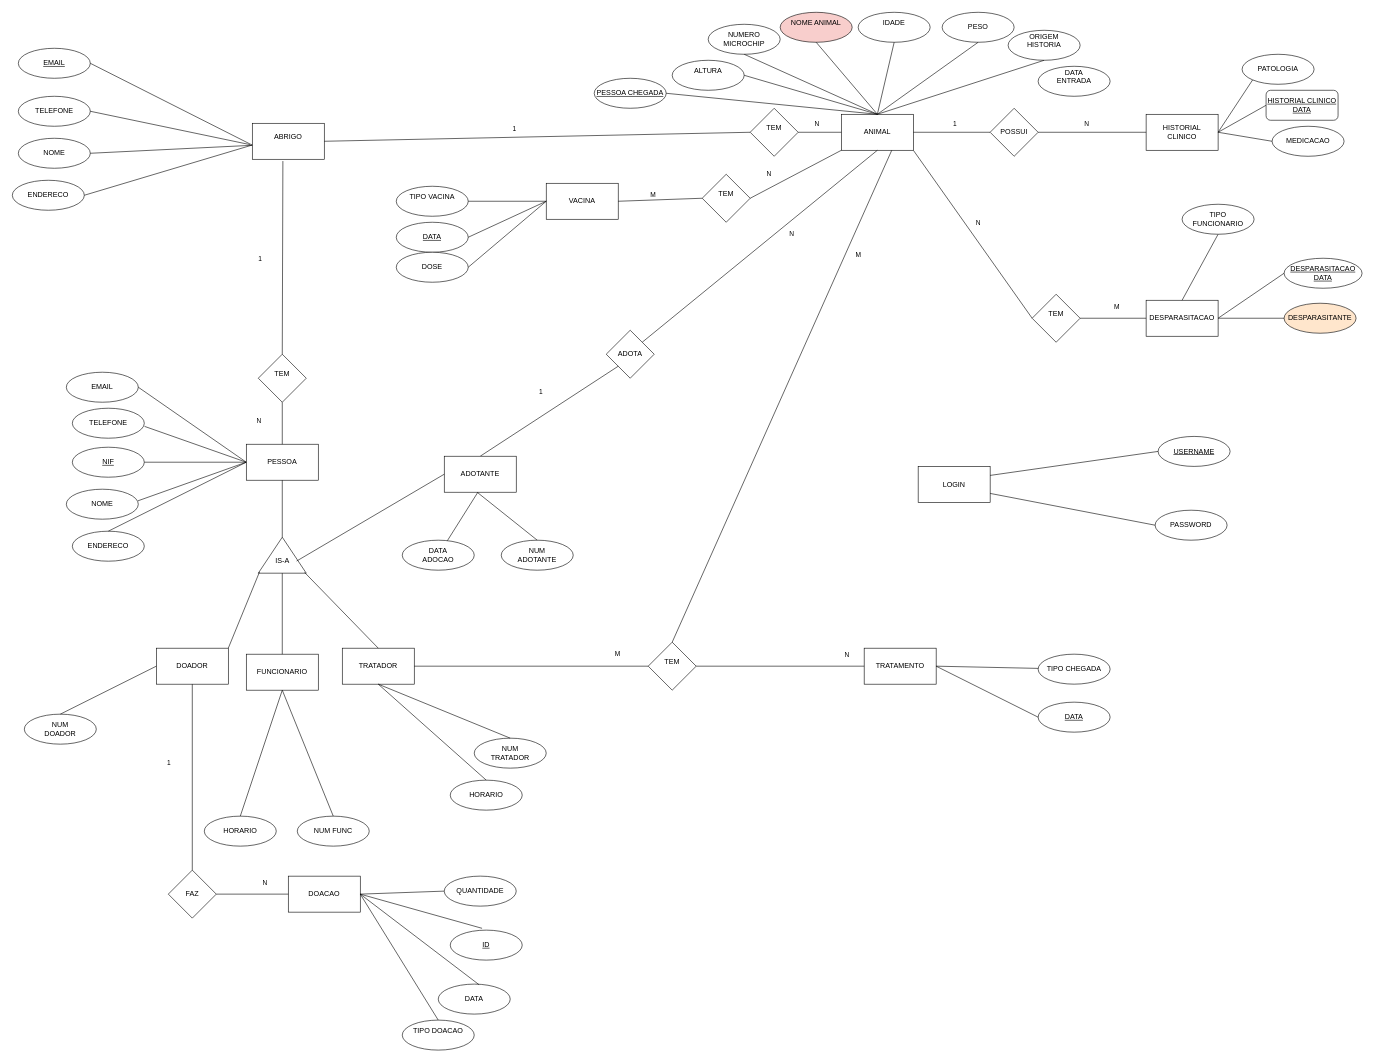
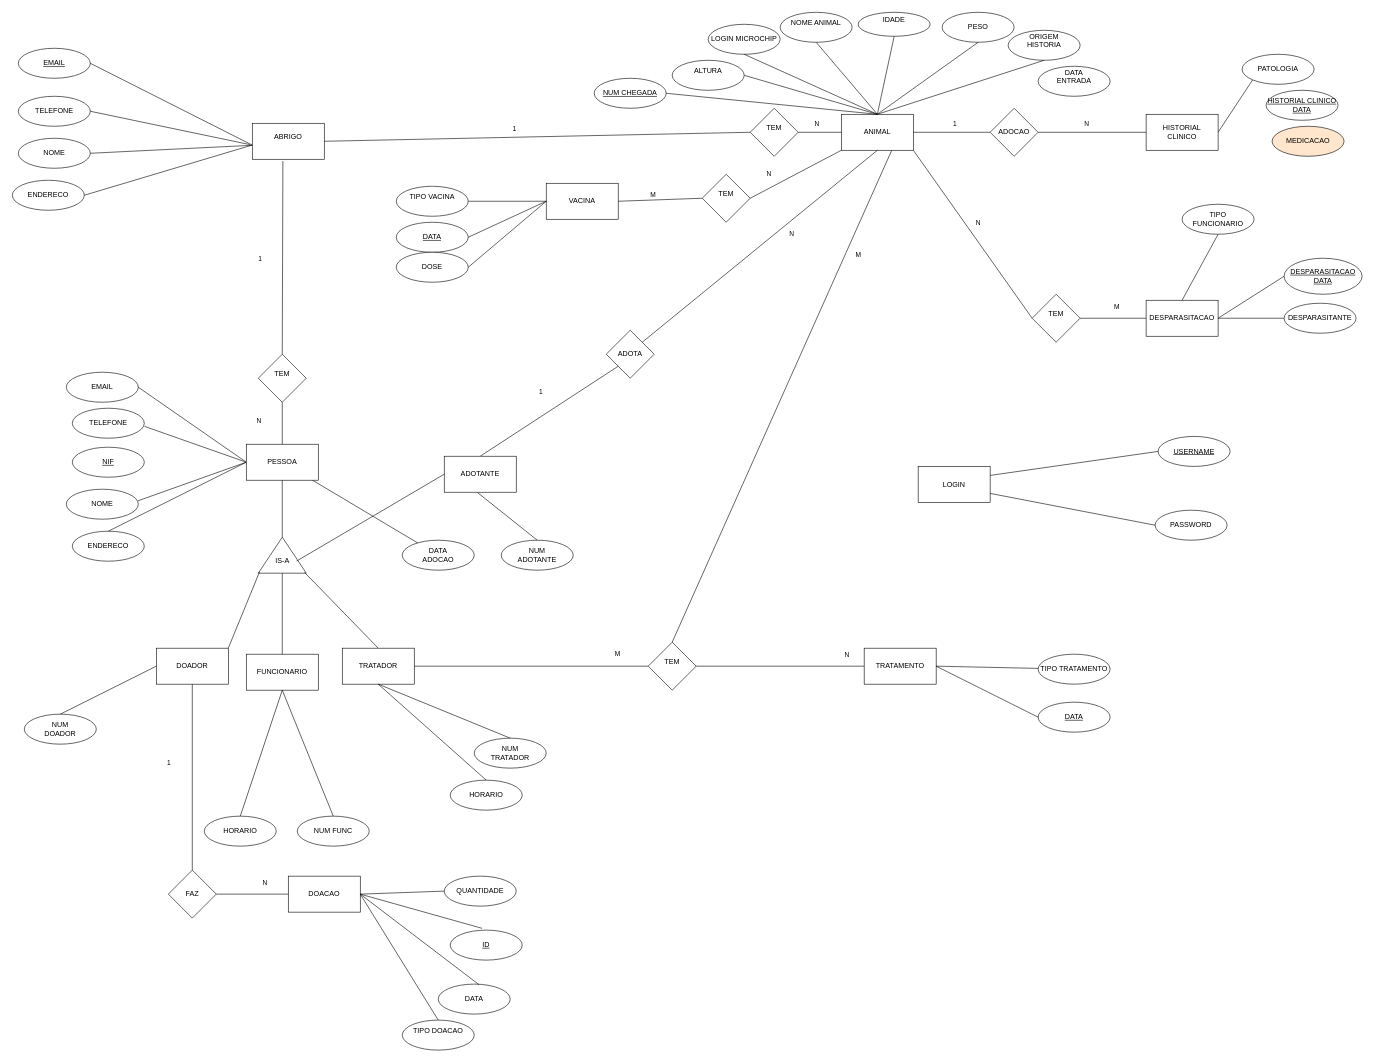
node "NOME ANIMAL": fillcolor #f8cecc -> #ffffff
node "IDADE": size 72x30 -> 72x24
node "NUMERO MICROCHIP": label "NUMERO MICROCHIP" -> "LOGIN MICROCHIP"
node "PESSOA CHEGADA": label "PESSOA CHEGADA" -> "NUM CHEGADA"
node "HISTORIAL CLINICO DATA": shape rounded rectangle -> ellipse
edge "HISTORIAL CLINICO DATA" -- "HISTORIAL CLINICO": removed
node "POSSUI": label "POSSUI" -> "ADOCAO"
edge "HISTORIAL CLINICO" -- "MEDICACAO": removed
node "MEDICACAO": fillcolor #ffffff -> #ffe6cc
node "DESPARASITACAO DATA": size 78x30 -> 78x36
node "DESPARASITANTE": fillcolor #ffe6cc -> #ffffff
edge "NIF" -- "PESSOA": removed
edge "ADOTANTE" -- "DATA ADOCAO": now "PESSOA" -- "DATA ADOCAO"
node "TIPO CHEGADA": label "TIPO CHEGADA" -> "TIPO TRATAMENTO"
